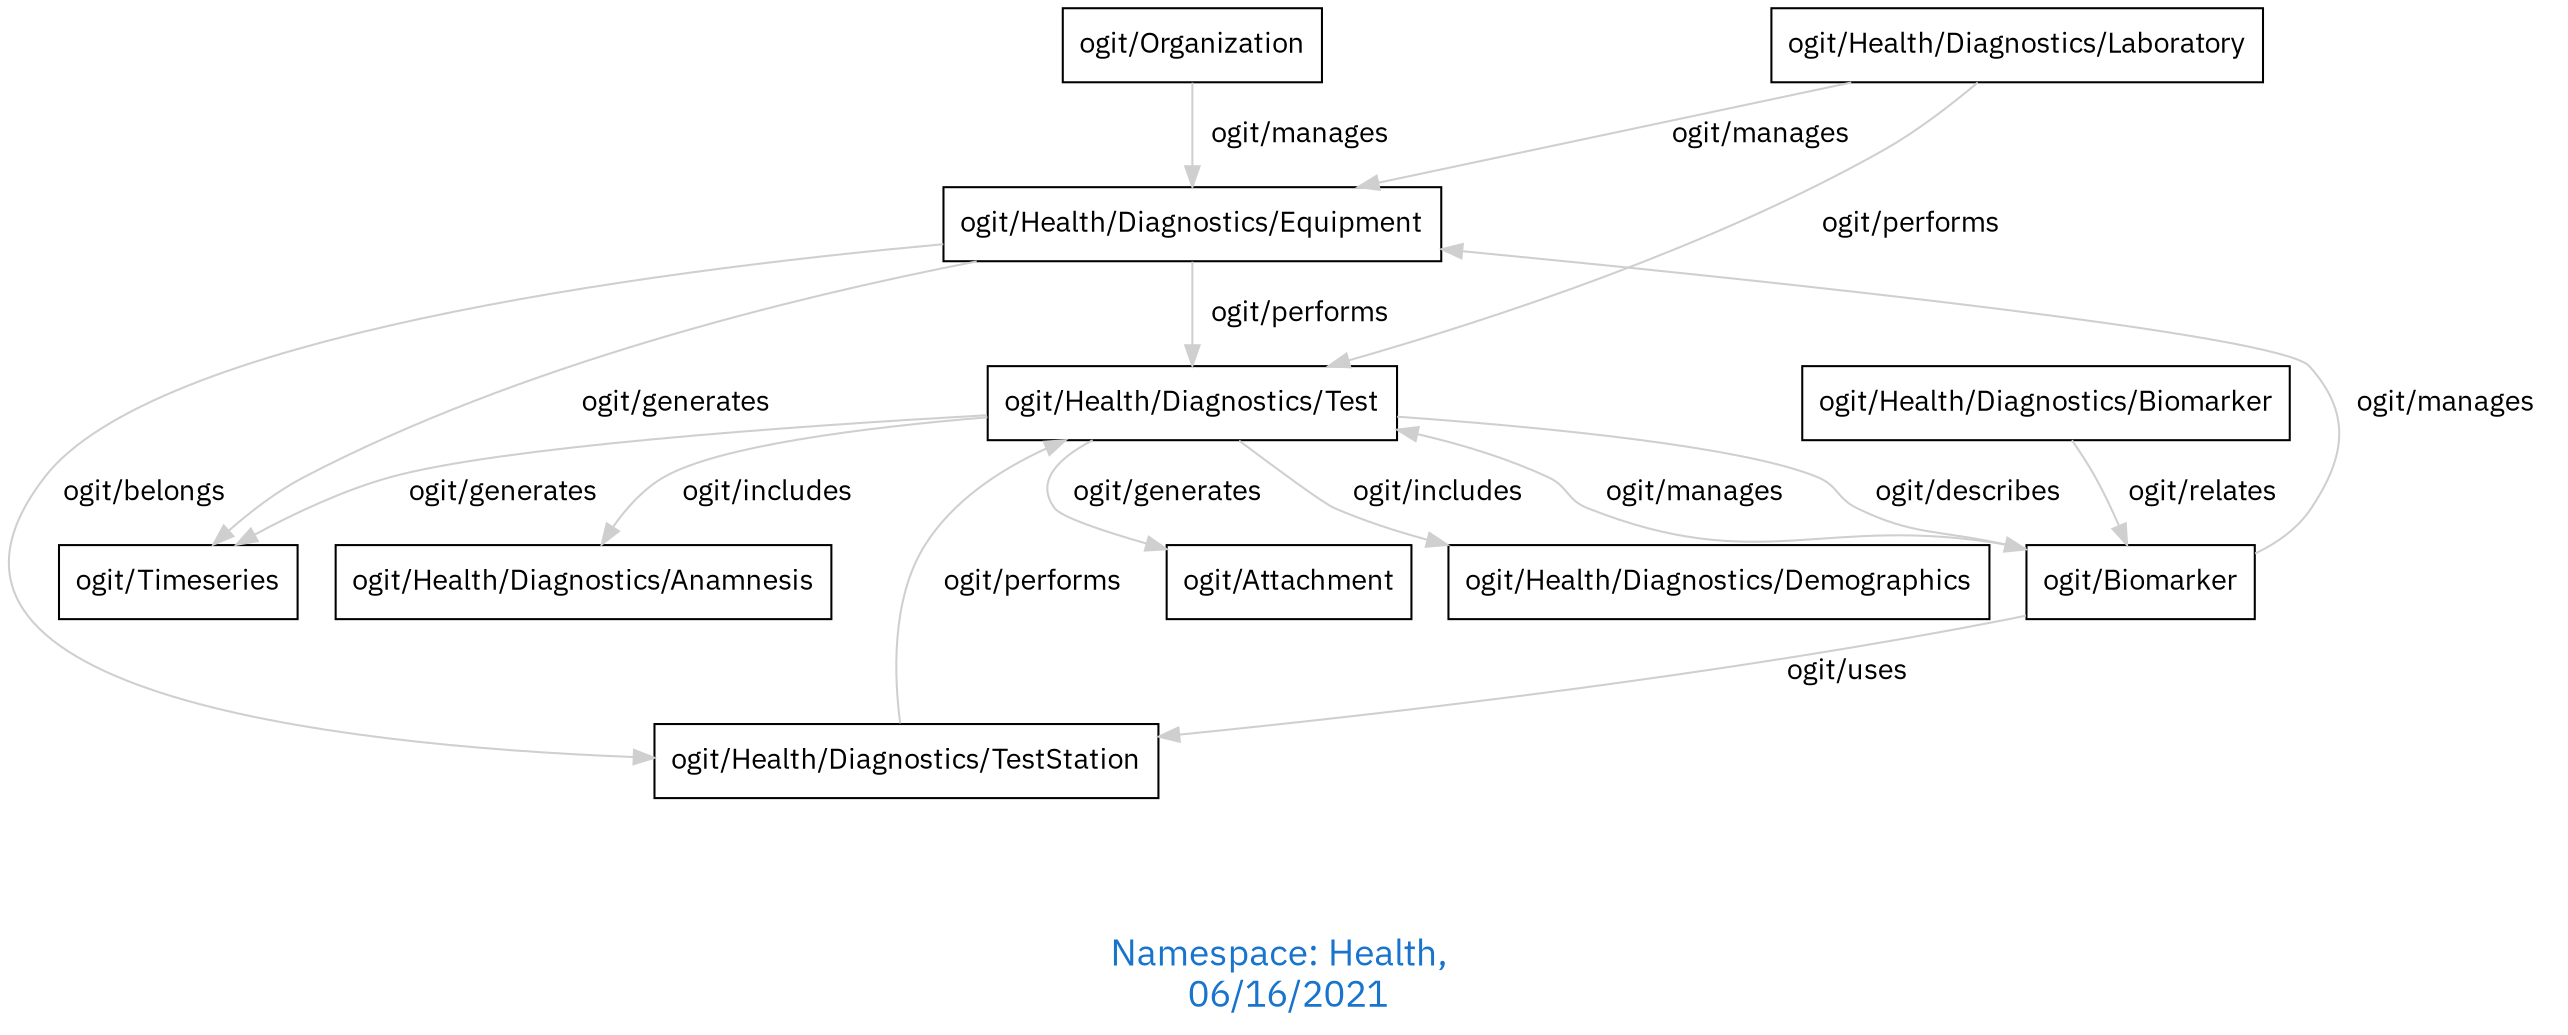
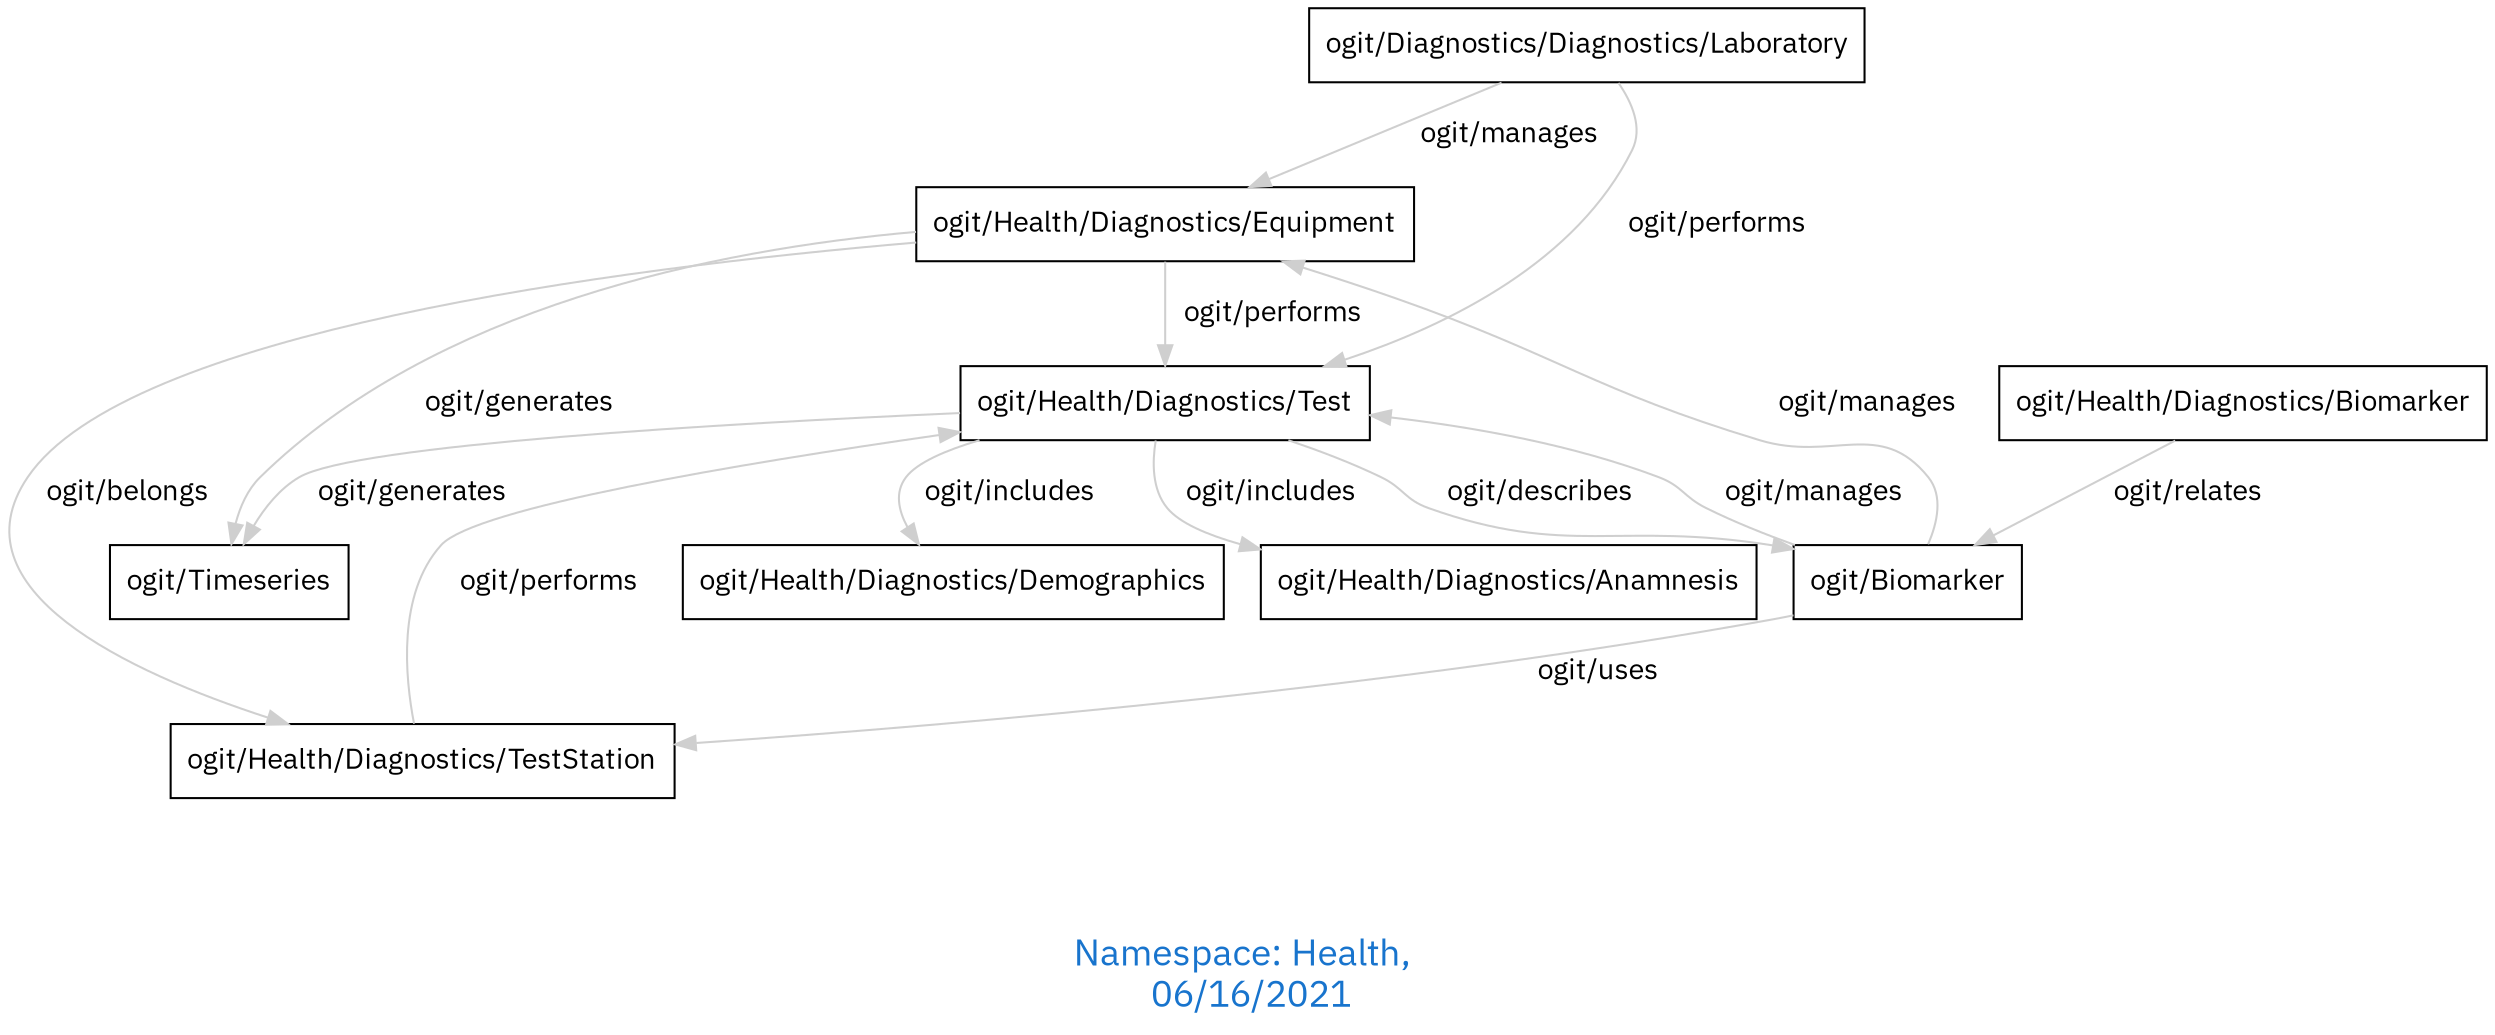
node "ogit/Organization": removed
node "ogit/Health/Diagnostics/Laboratory": label "ogit/Health/Diagnostics/Laboratory" -> "ogit/Diagnostics/Diagnostics/Laboratory"
node "ogit/Attachment": removed
